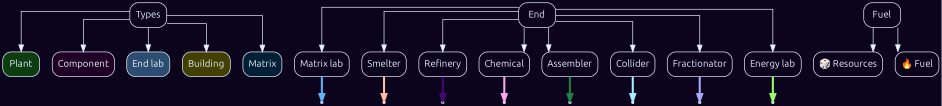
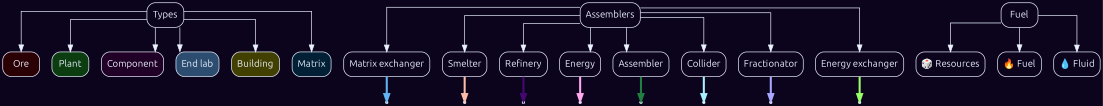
node "End": label "End" -> "Assemblers"
node "Ore": added
node "Matrix lab": label "Matrix lab" -> "Matrix exchanger"
node "Chemical": label "Chemical" -> "Energy"
node "Energy lab": label "Energy lab" -> "Energy exchanger"
node "💧 Fluid": added
